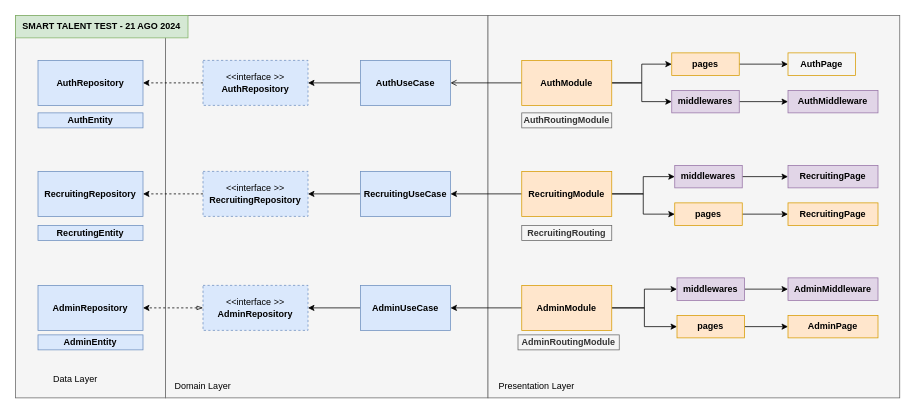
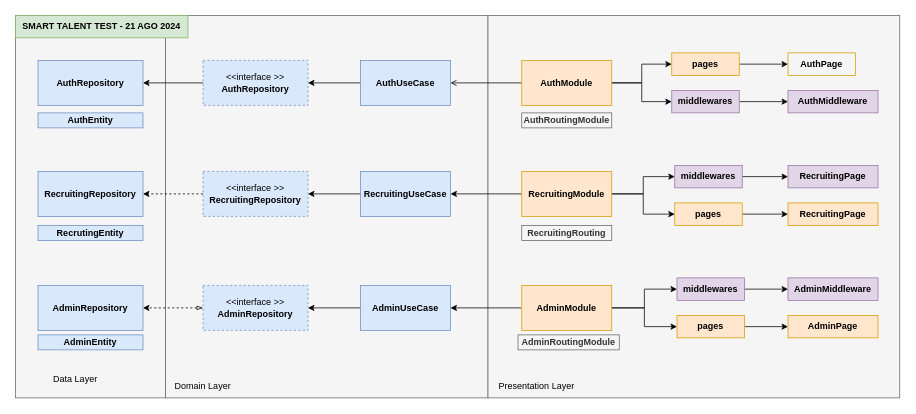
edge "<<interface >> AuthRepository" -> "AuthRepository": style dashed -> solid
